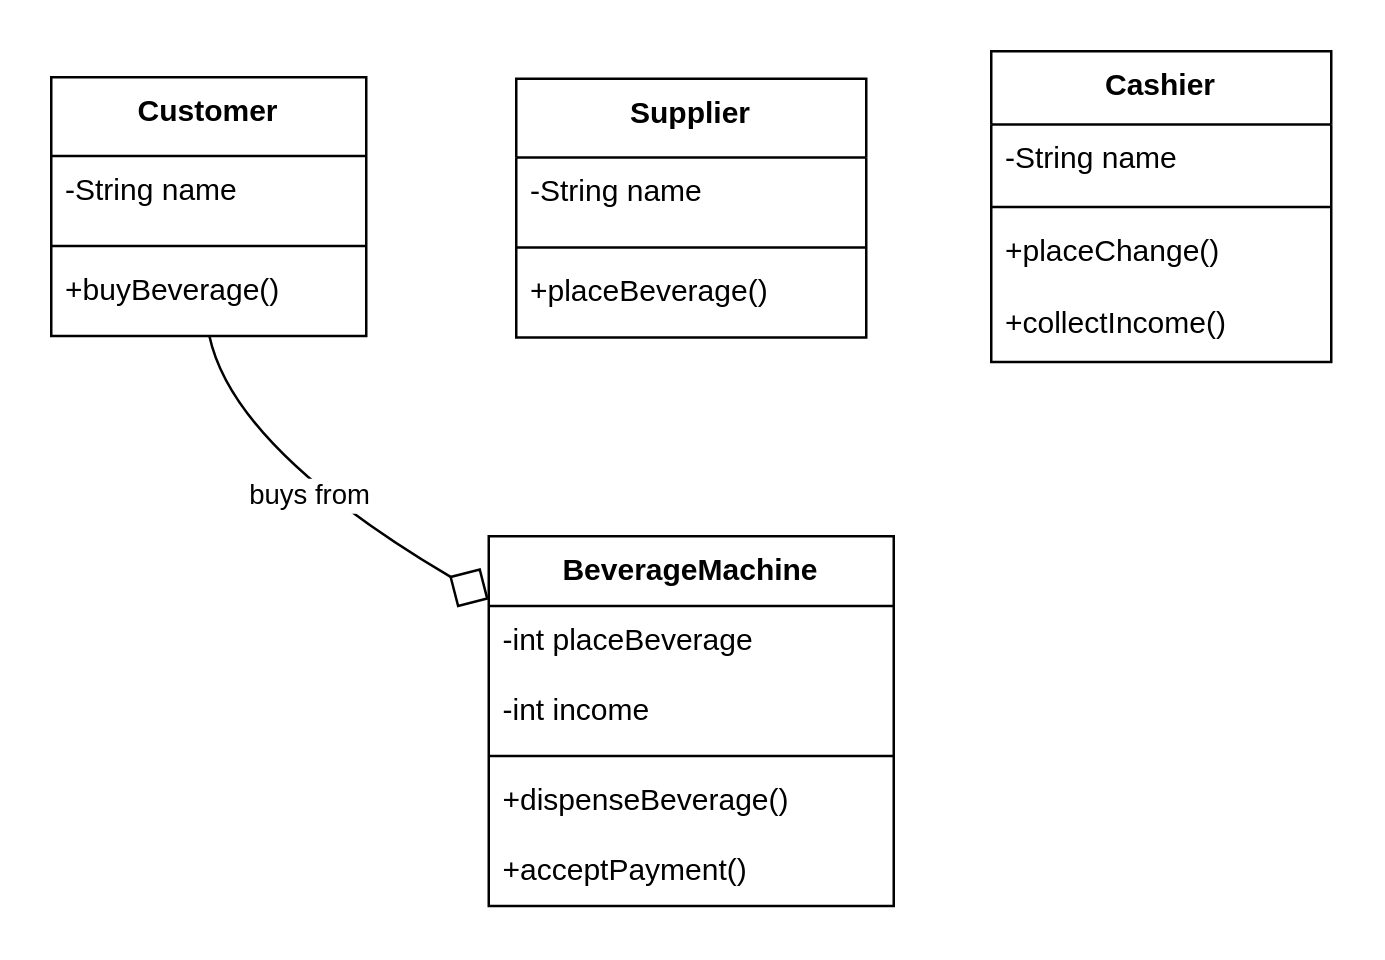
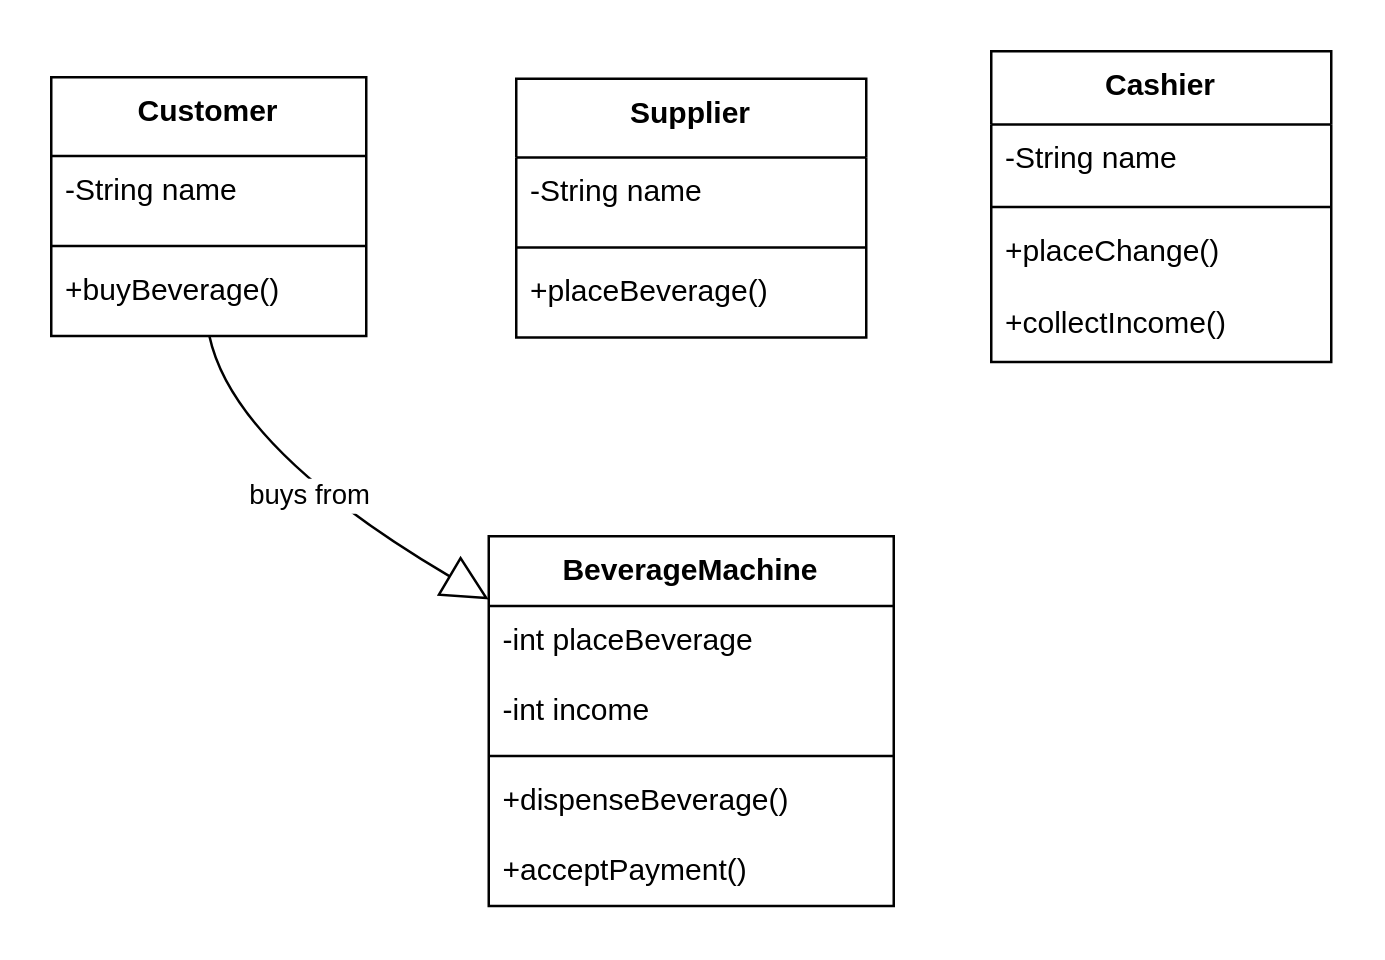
edge "Customer" -> "BeverageMachine": arrowhead diamond -> block
